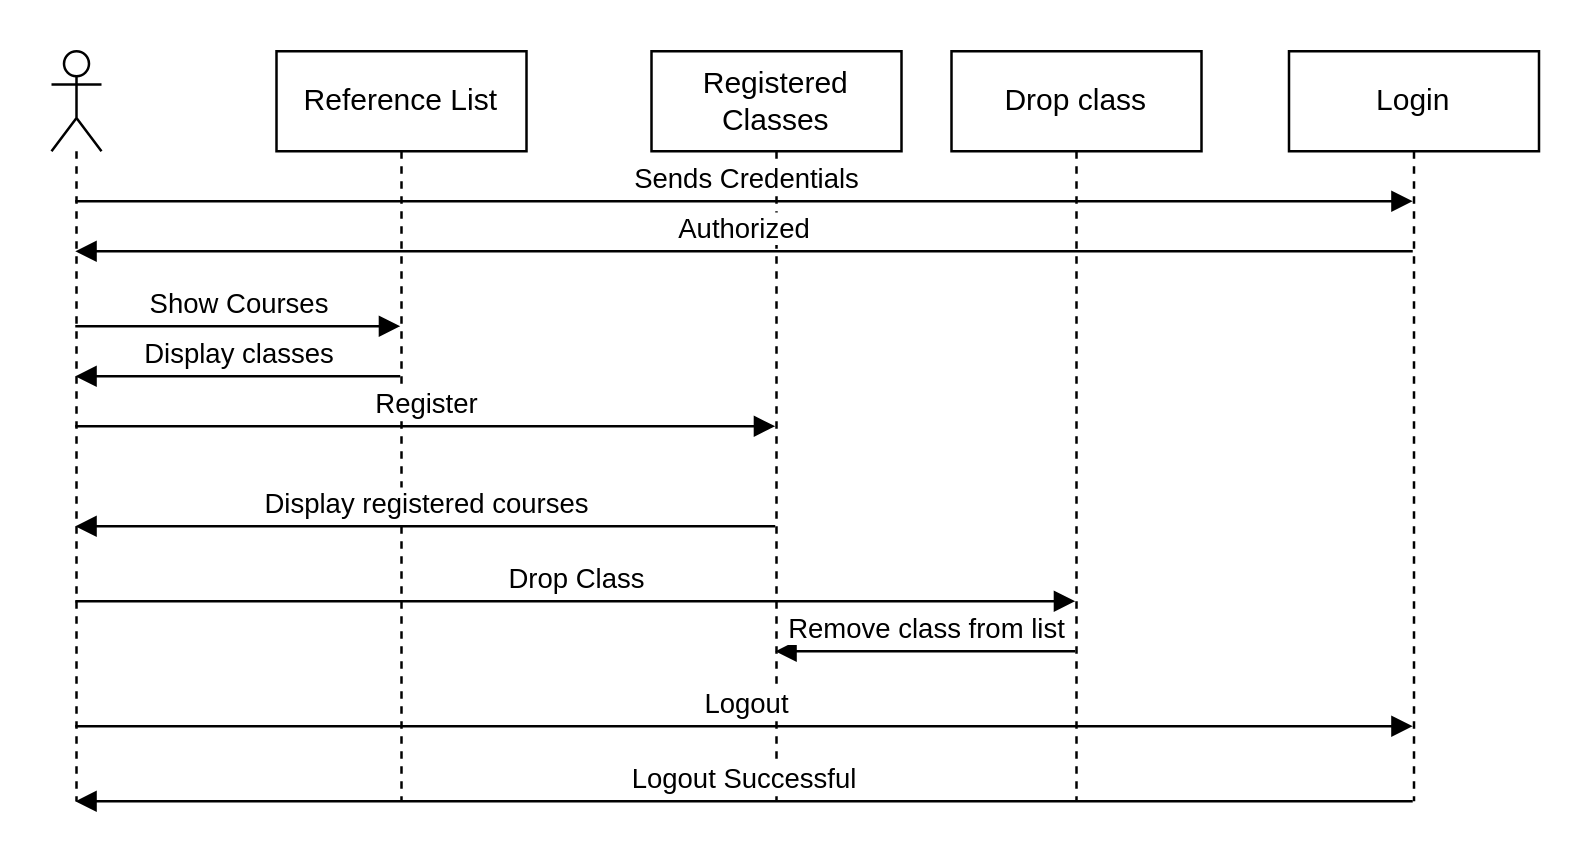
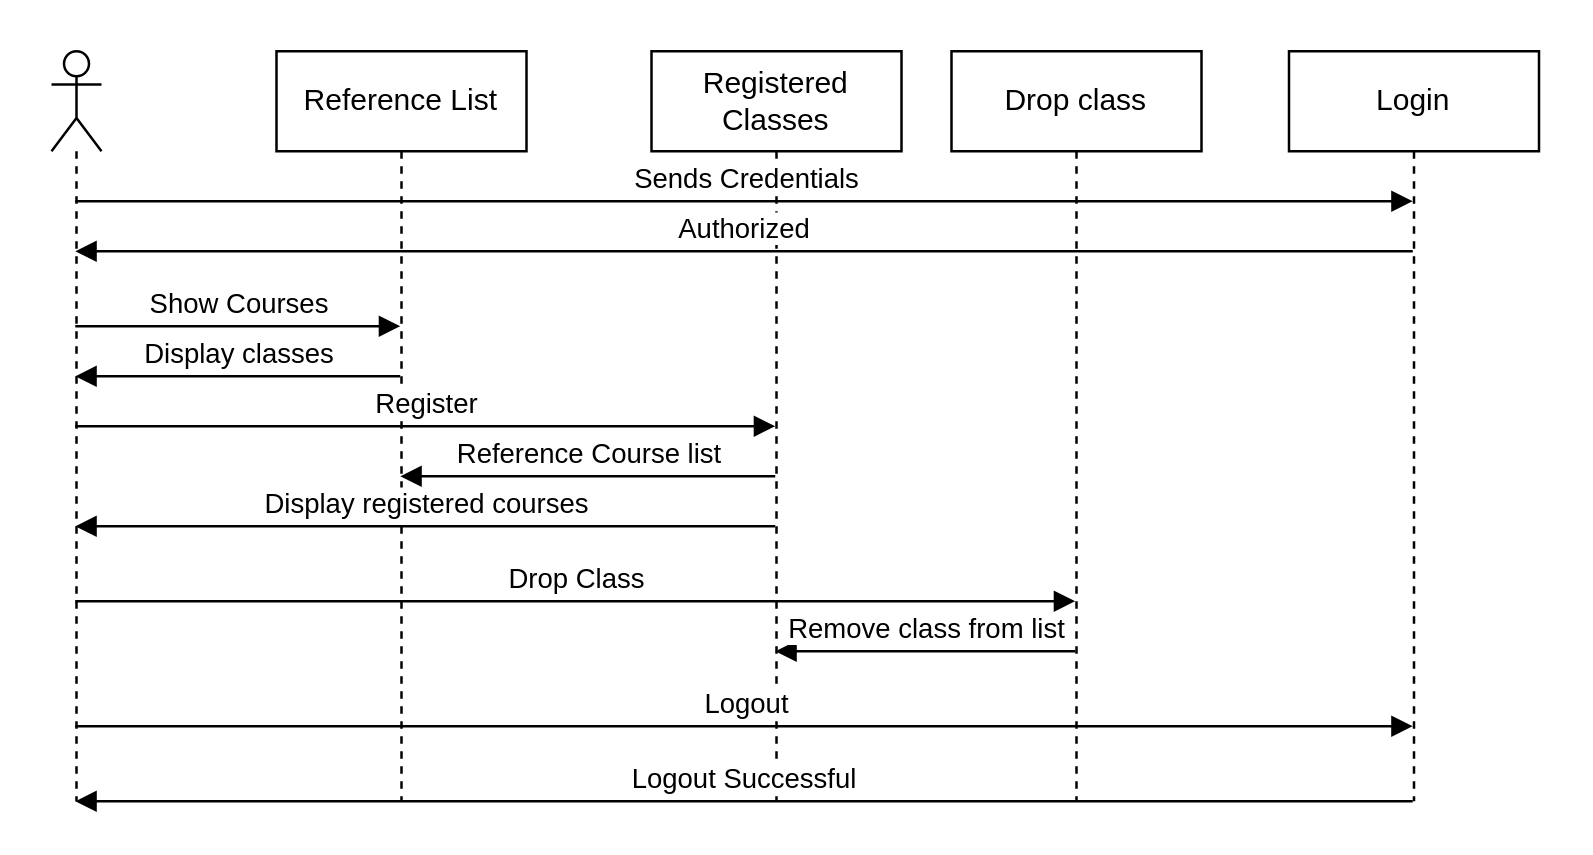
edge "Registered Classes" -> "Reference List": added, label "Reference Course list"
